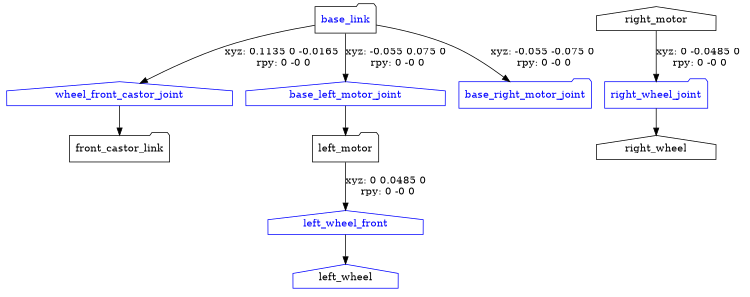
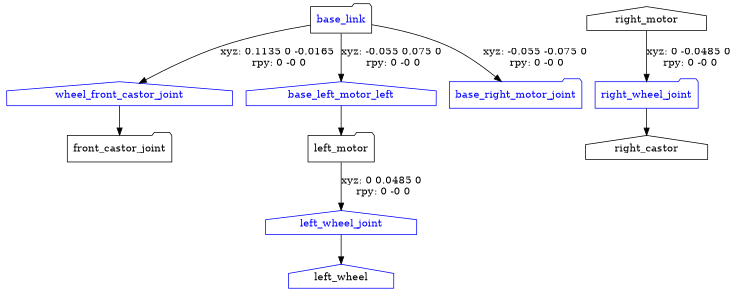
node "base_left_motor_joint": label "base_left_motor_joint" -> "base_left_motor_left"
node "front_castor_link": label "front_castor_link" -> "front_castor_joint"
node "right_wheel": label "right_wheel" -> "right_castor"
node "left_wheel_front": label "left_wheel_front" -> "left_wheel_joint"
